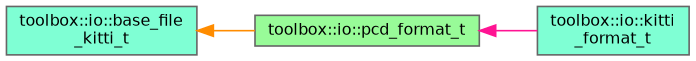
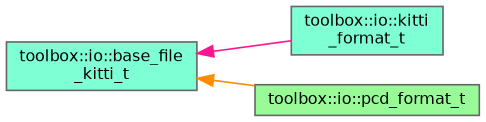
edge "toolbox::io::kitti _format_t" -> "toolbox::io::pcd_format_t": now "toolbox::io::kitti _format_t" -> "toolbox::io::base_file _kitti_t"
